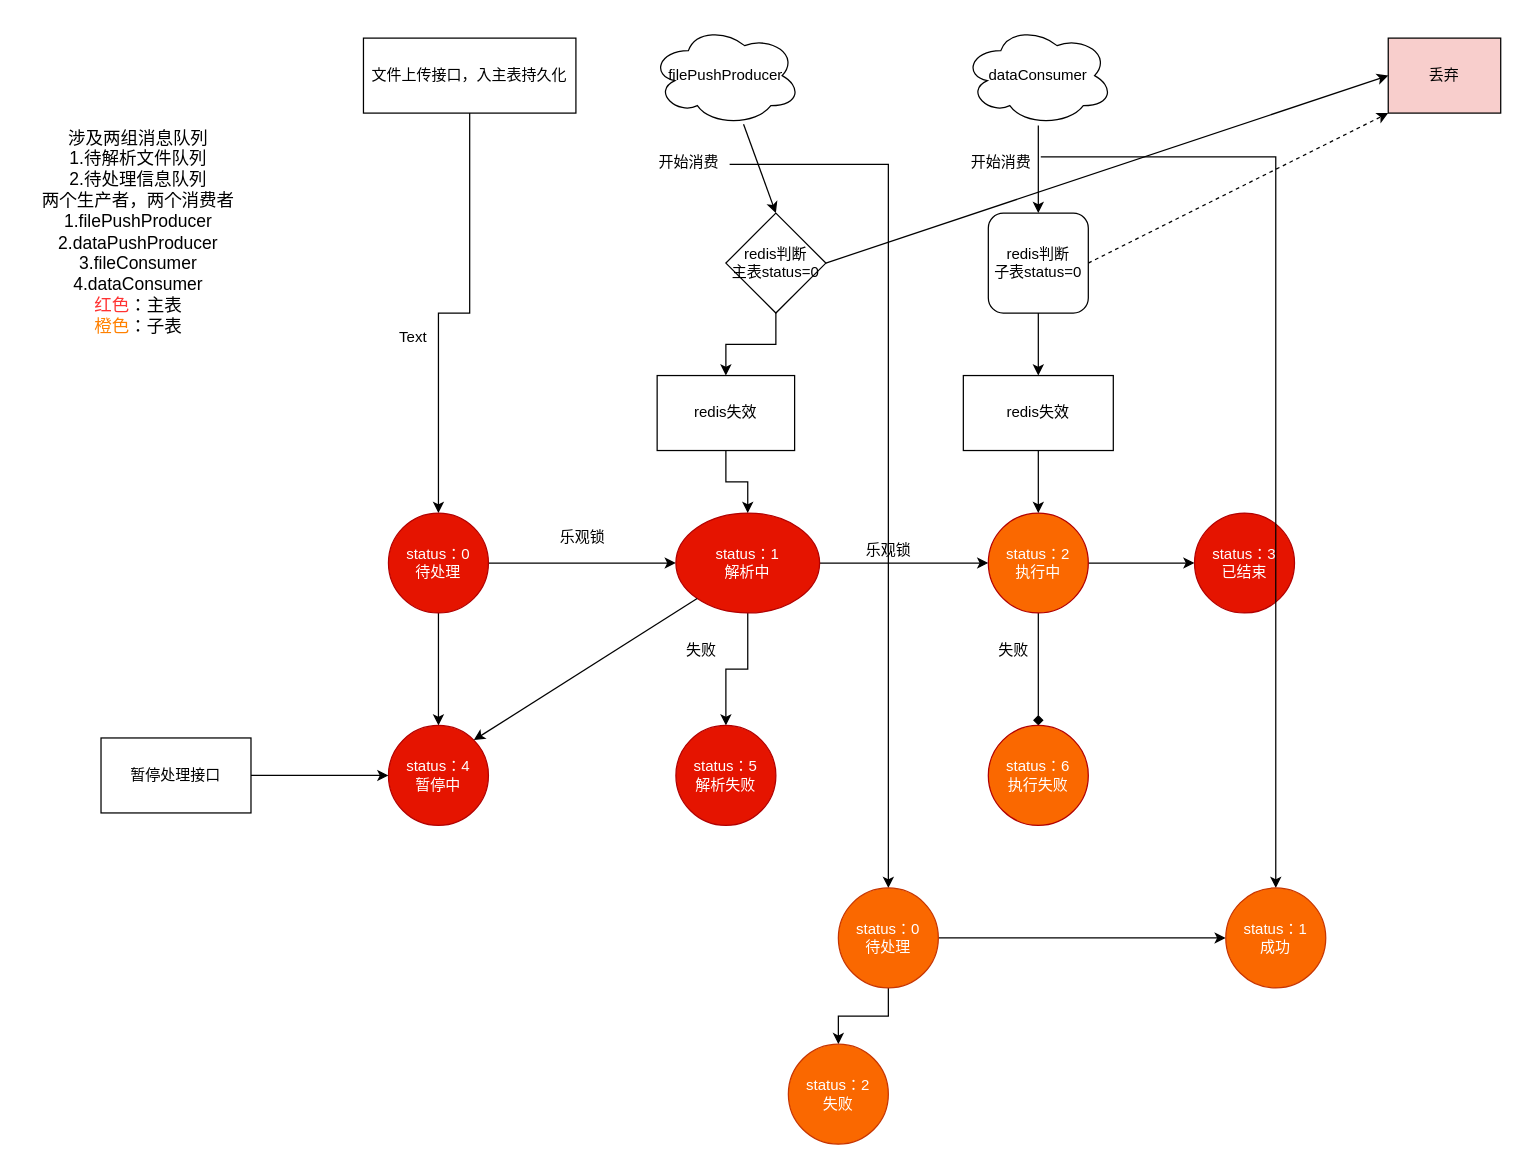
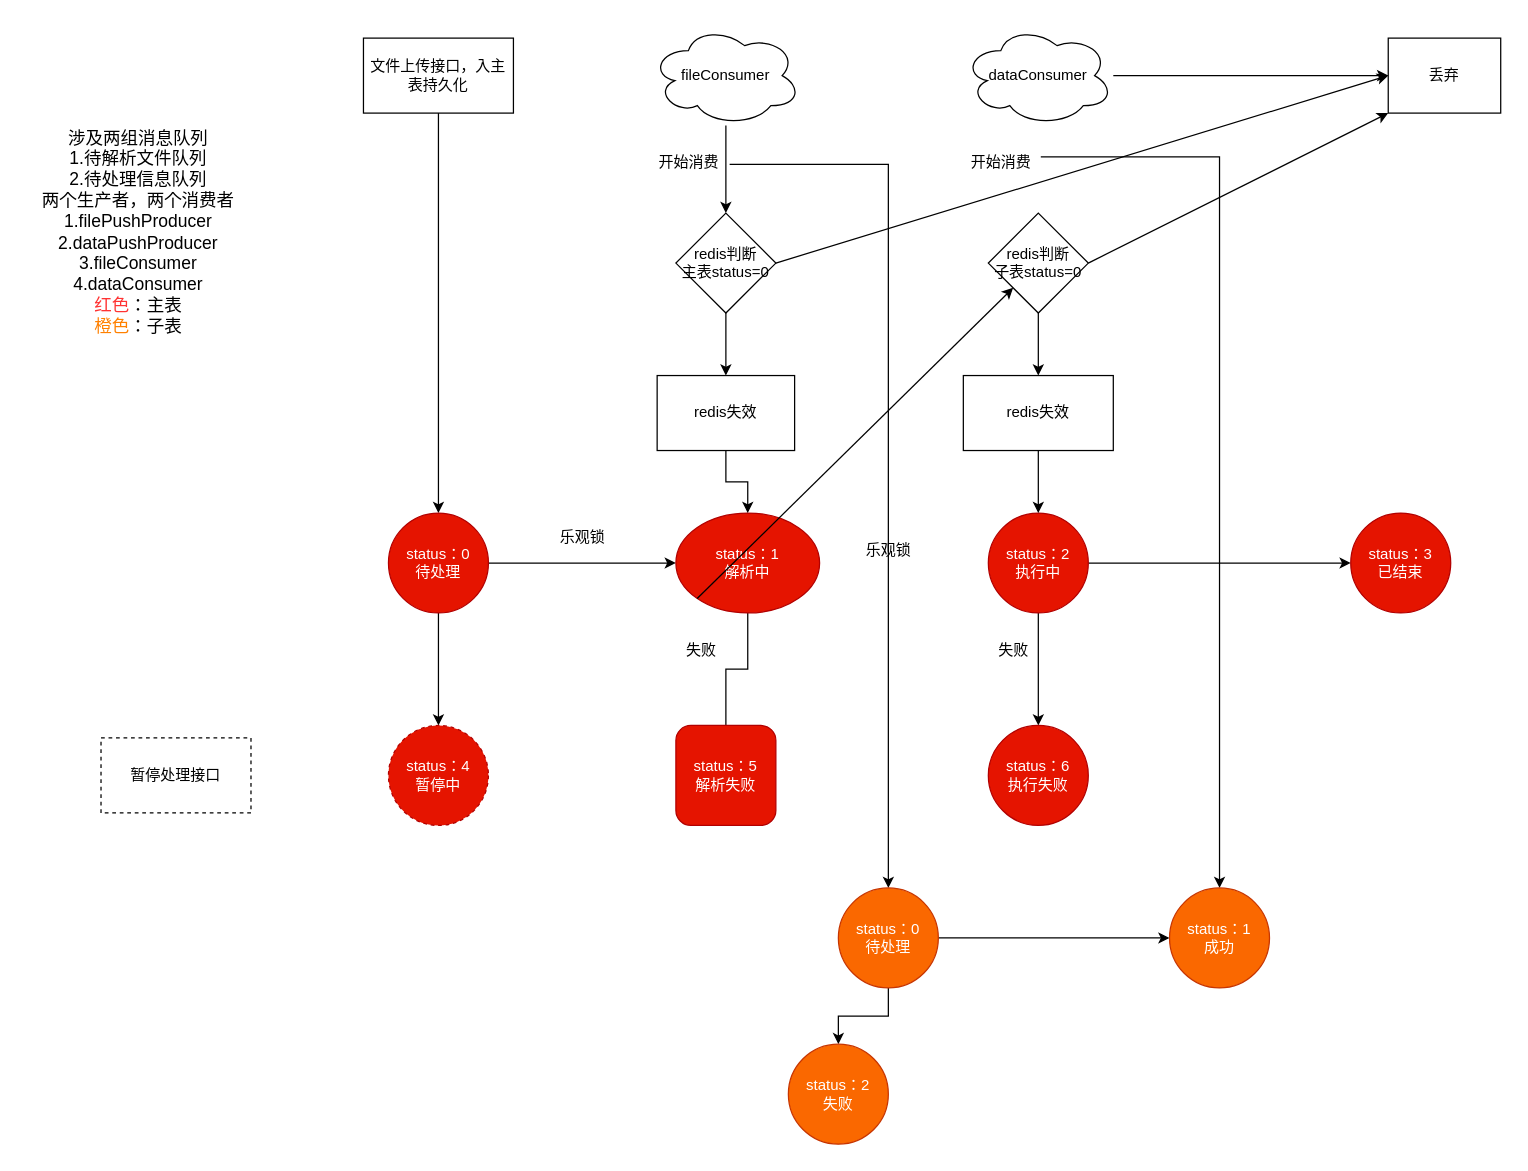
node "文件上传接口，入主表持久化": size 213x75 -> 150x75
node "filePushProducer": label "filePushProducer" -> "fileConsumer"
node "丢弃": fillcolor #f8cecc -> #ffffff
edge "dataConsumer" -> "redis判断 子表status=0": now "dataConsumer" -> "丢弃"
edge "redis判断 子表status=0" -> "丢弃": style dashed -> solid
node "redis判断 主表status=0": moved (776, 263) -> (726, 263)
node "redis判断 子表status=0": shape rounded rectangle -> diamond
node "Text": removed
edge "status：1 解析中" -> "status：2 执行中": removed
node "status：2 执行中": fillcolor #fa6800 -> #e51400
node "status：3 已结束": moved (1244, 563) -> (1401, 563)
edge "status：1 解析中" -> "status：4 暂停中": now "status：1 解析中" -> "redis判断 子表status=0"
edge "status：2 执行中" -> "status：6 执行失败": arrowhead diamond -> classic
edge "status：1 解析中" -> "status：5 解析失败": arrowhead classic -> none
node "暂停处理接口": style solid -> dashed
edge "暂停处理接口" -> "status：4 暂停中": removed
node "status：4 暂停中": style solid -> dashed
node "status：5 解析失败": shape ellipse -> rounded rectangle
node "status：6 执行失败": fillcolor #fa6800 -> #e51400
node "status：1 成功": moved (1276, 938) -> (1219, 938)
